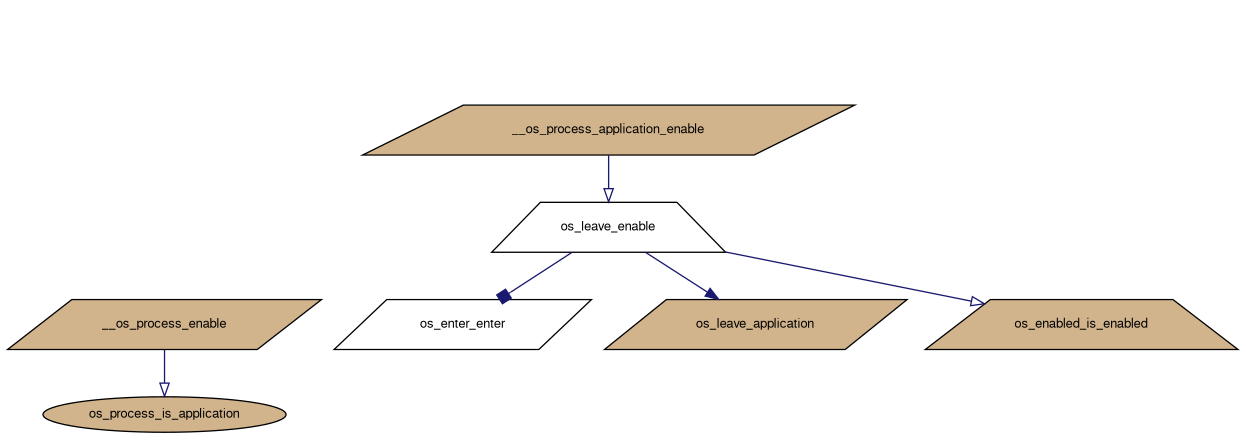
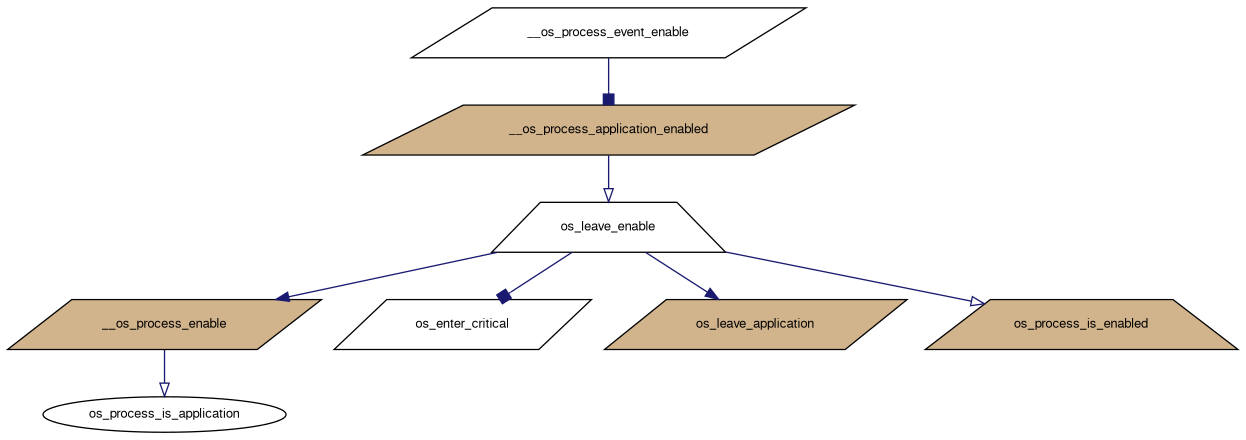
node "__os_process_event_enable": added
node "__os_process_application_enable": label "__os_process_application_enable" -> "__os_process_application_enabled"
edge "os_leave_enable" -> "__os_process_enable": added
node "os_enter_enter": label "os_enter_enter" -> "os_enter_critical"
node "os_enabled_is_enabled": label "os_enabled_is_enabled" -> "os_process_is_enabled"
node "os_process_is_application": fillcolor tan -> white
